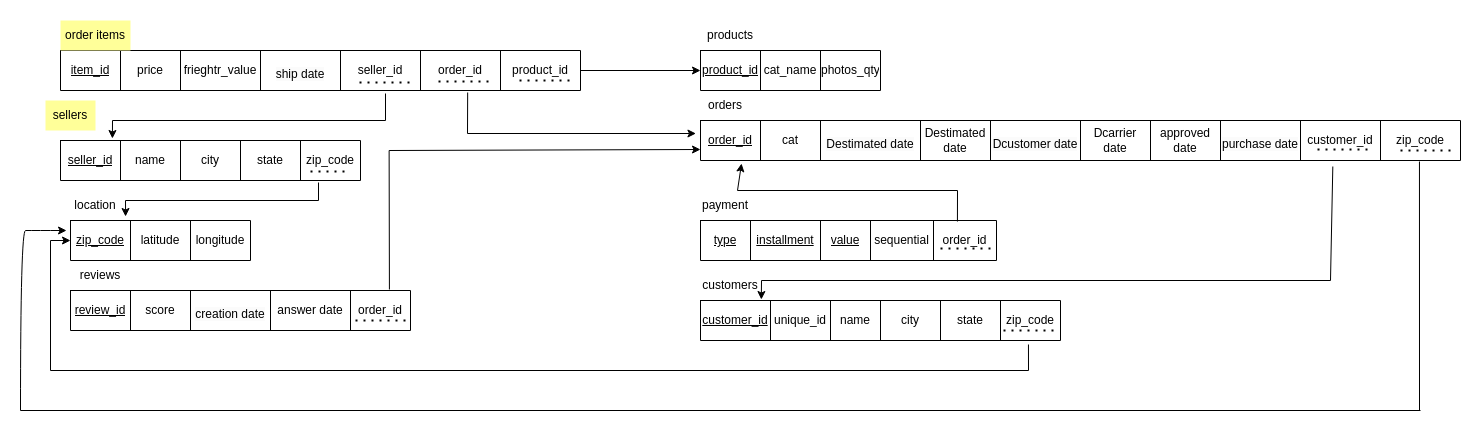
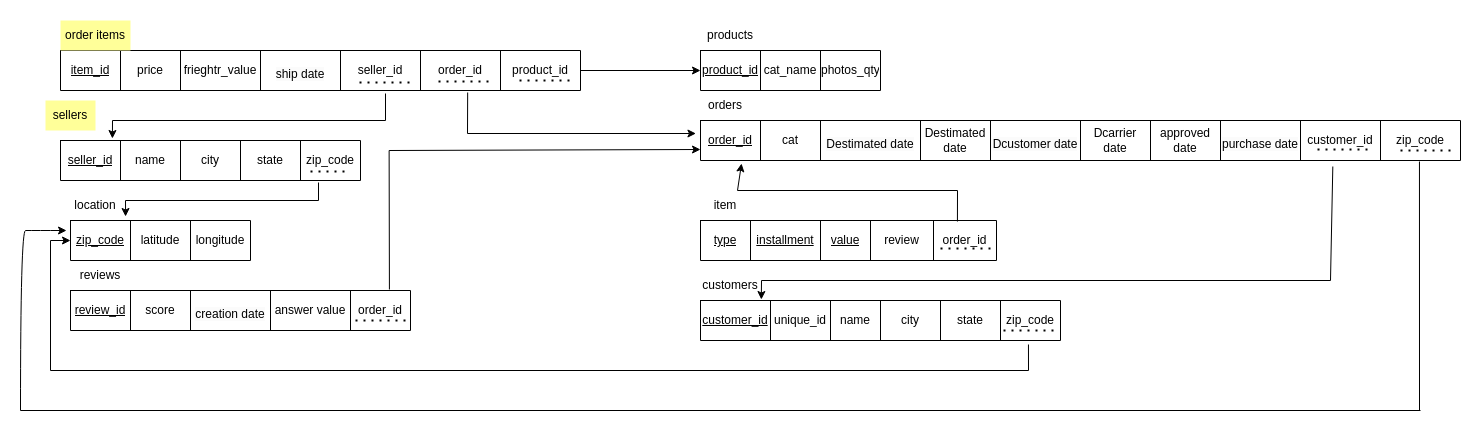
node "payment": label "payment" -> "item"
node "sequential": label "sequential" -> "review"
node "answer date": label "answer date" -> "answer value"
